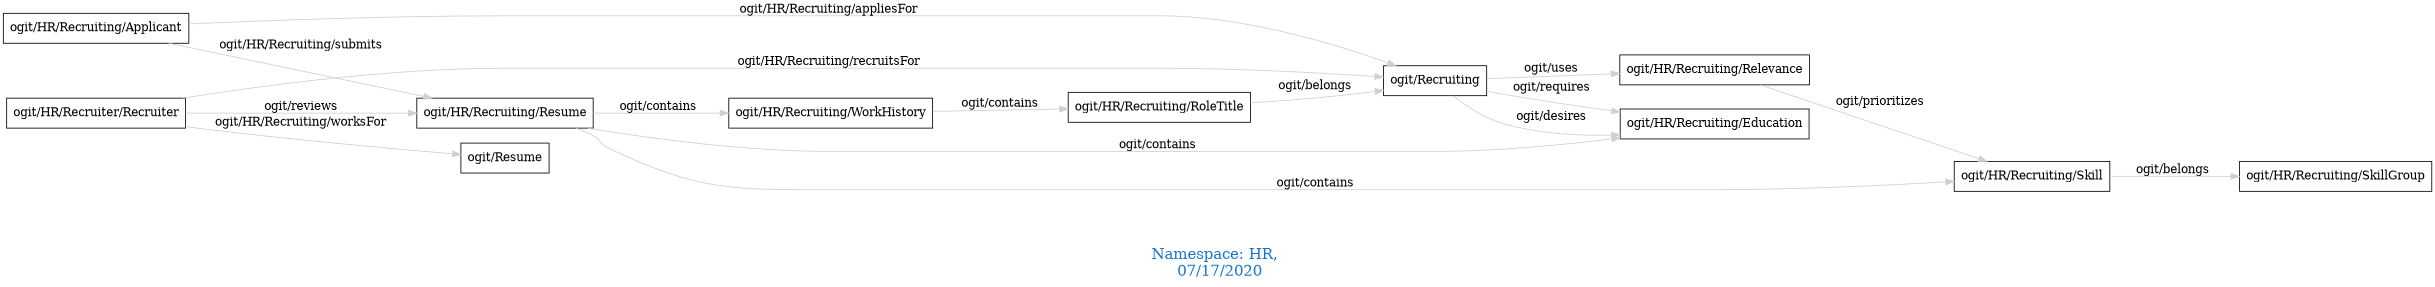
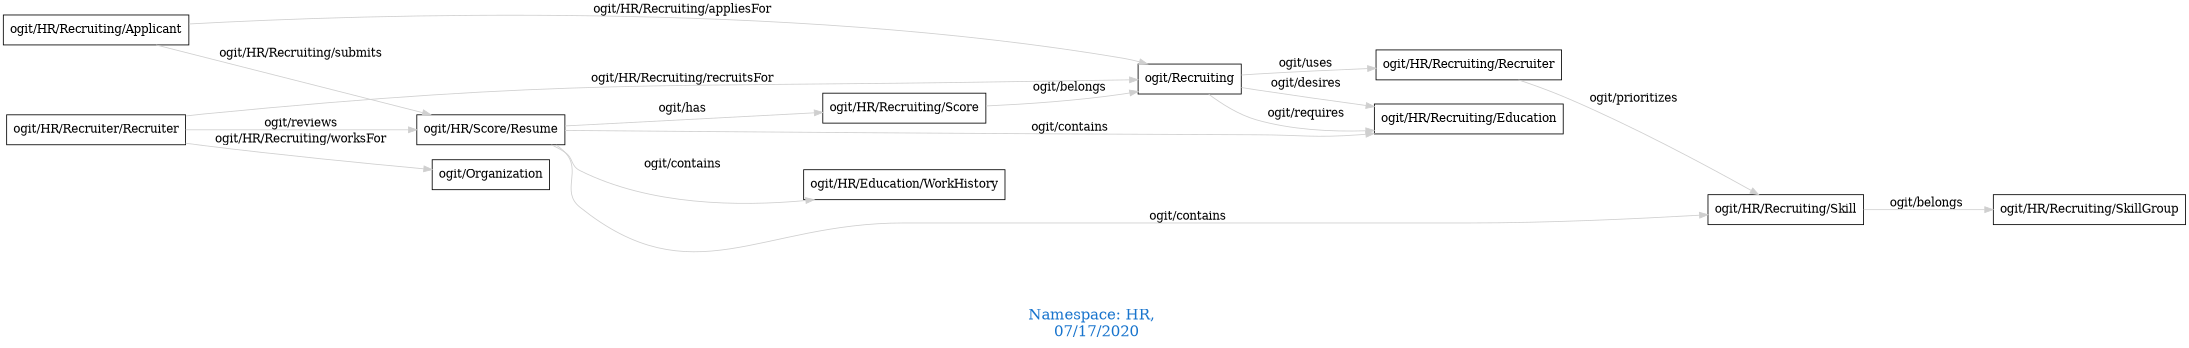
node "ogit/HR/Recruiting/Relevance": label "ogit/HR/Recruiting/Relevance" -> "ogit/HR/Recruiting/Recruiter"
node "ogit/HR/Recruiting/RoleTitle": removed
node "ogit/HR/Recruiting/Score": added
node "ogit/HR/Recruiting/Resume": label "ogit/HR/Recruiting/Resume" -> "ogit/HR/Score/Resume"
node "ogit/HR/Recruiting/WorkHistory": label "ogit/HR/Recruiting/WorkHistory" -> "ogit/HR/Education/WorkHistory"
node "ogit/Resume": label "ogit/Resume" -> "ogit/Organization"
